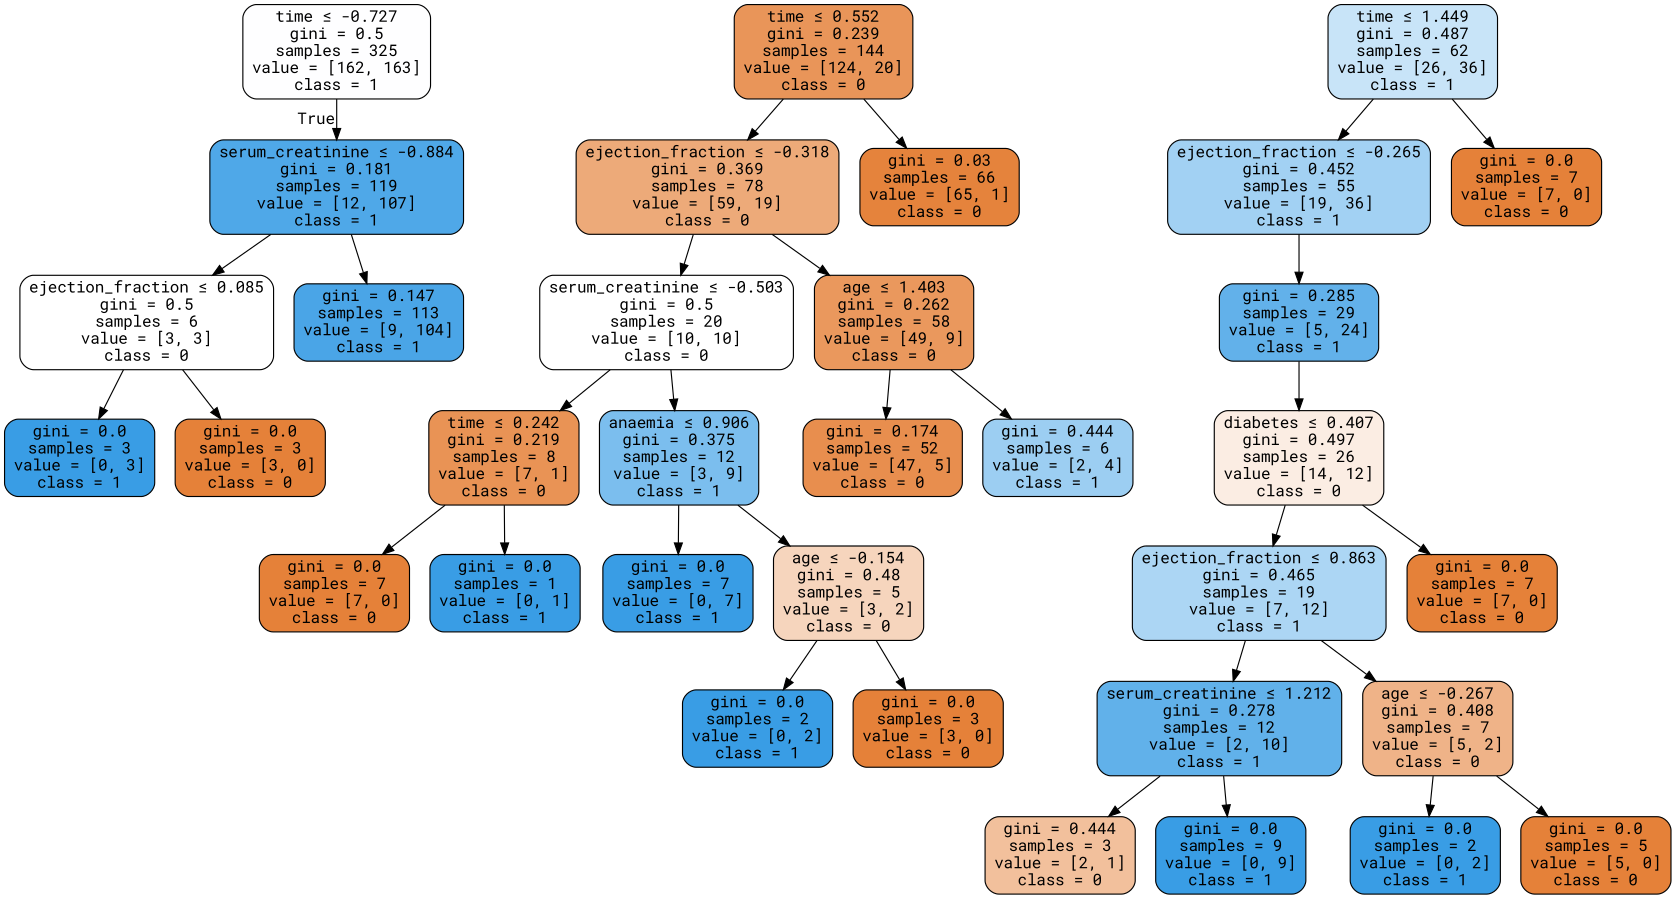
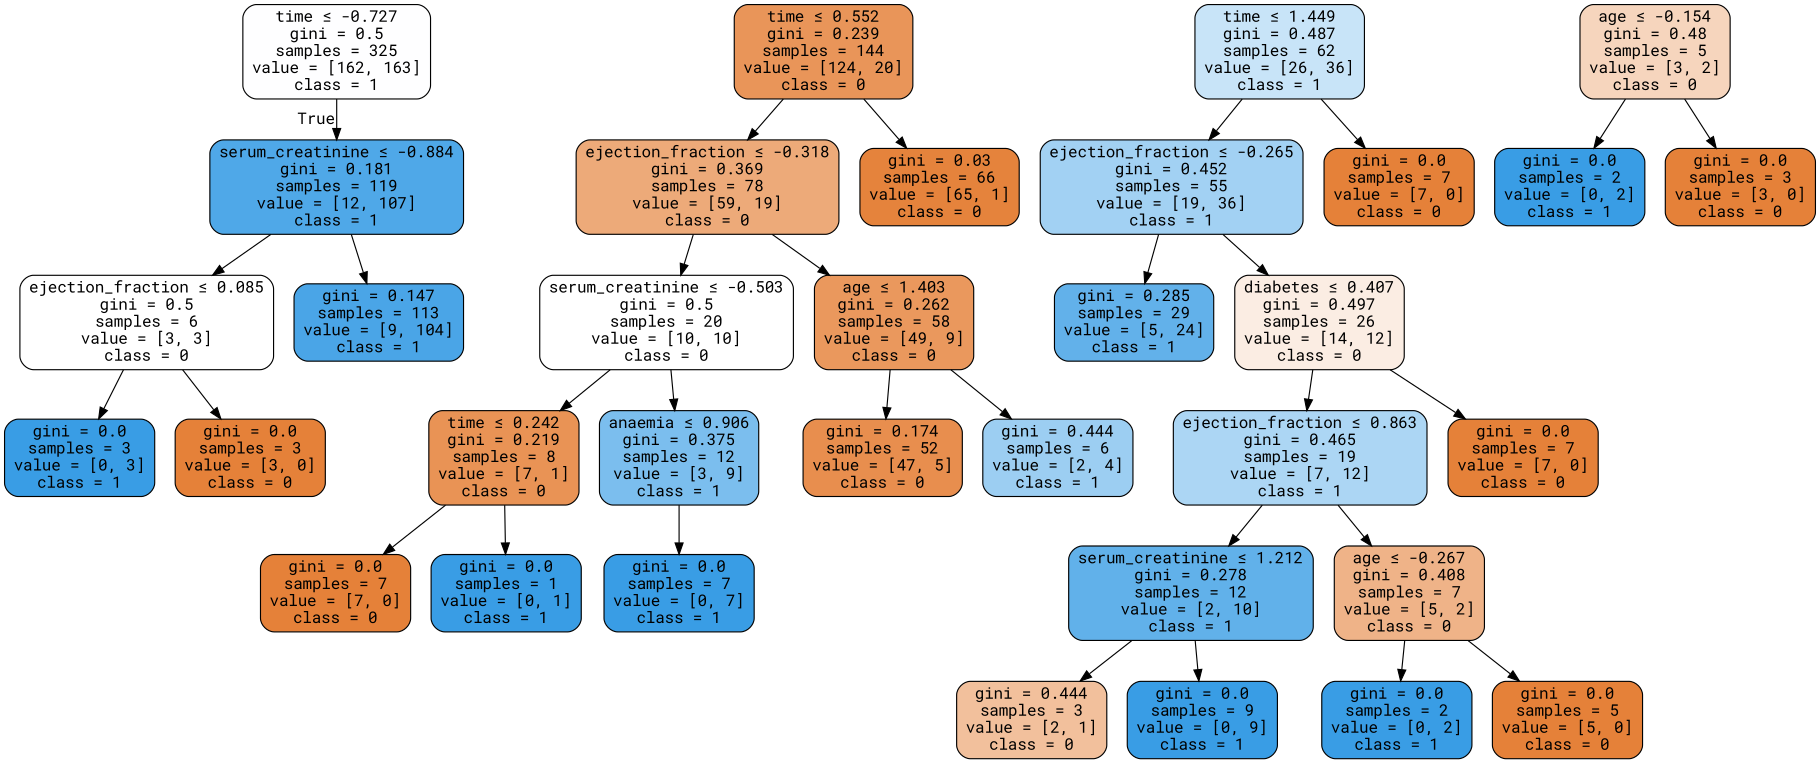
edge "gini = 0.285" -> "diabetes ≤ 0.407": now "ejection_fraction ≤ -0.265" -> "diabetes ≤ 0.407"
edge "anaemia ≤ 0.906" -> "age ≤ -0.154": removed
